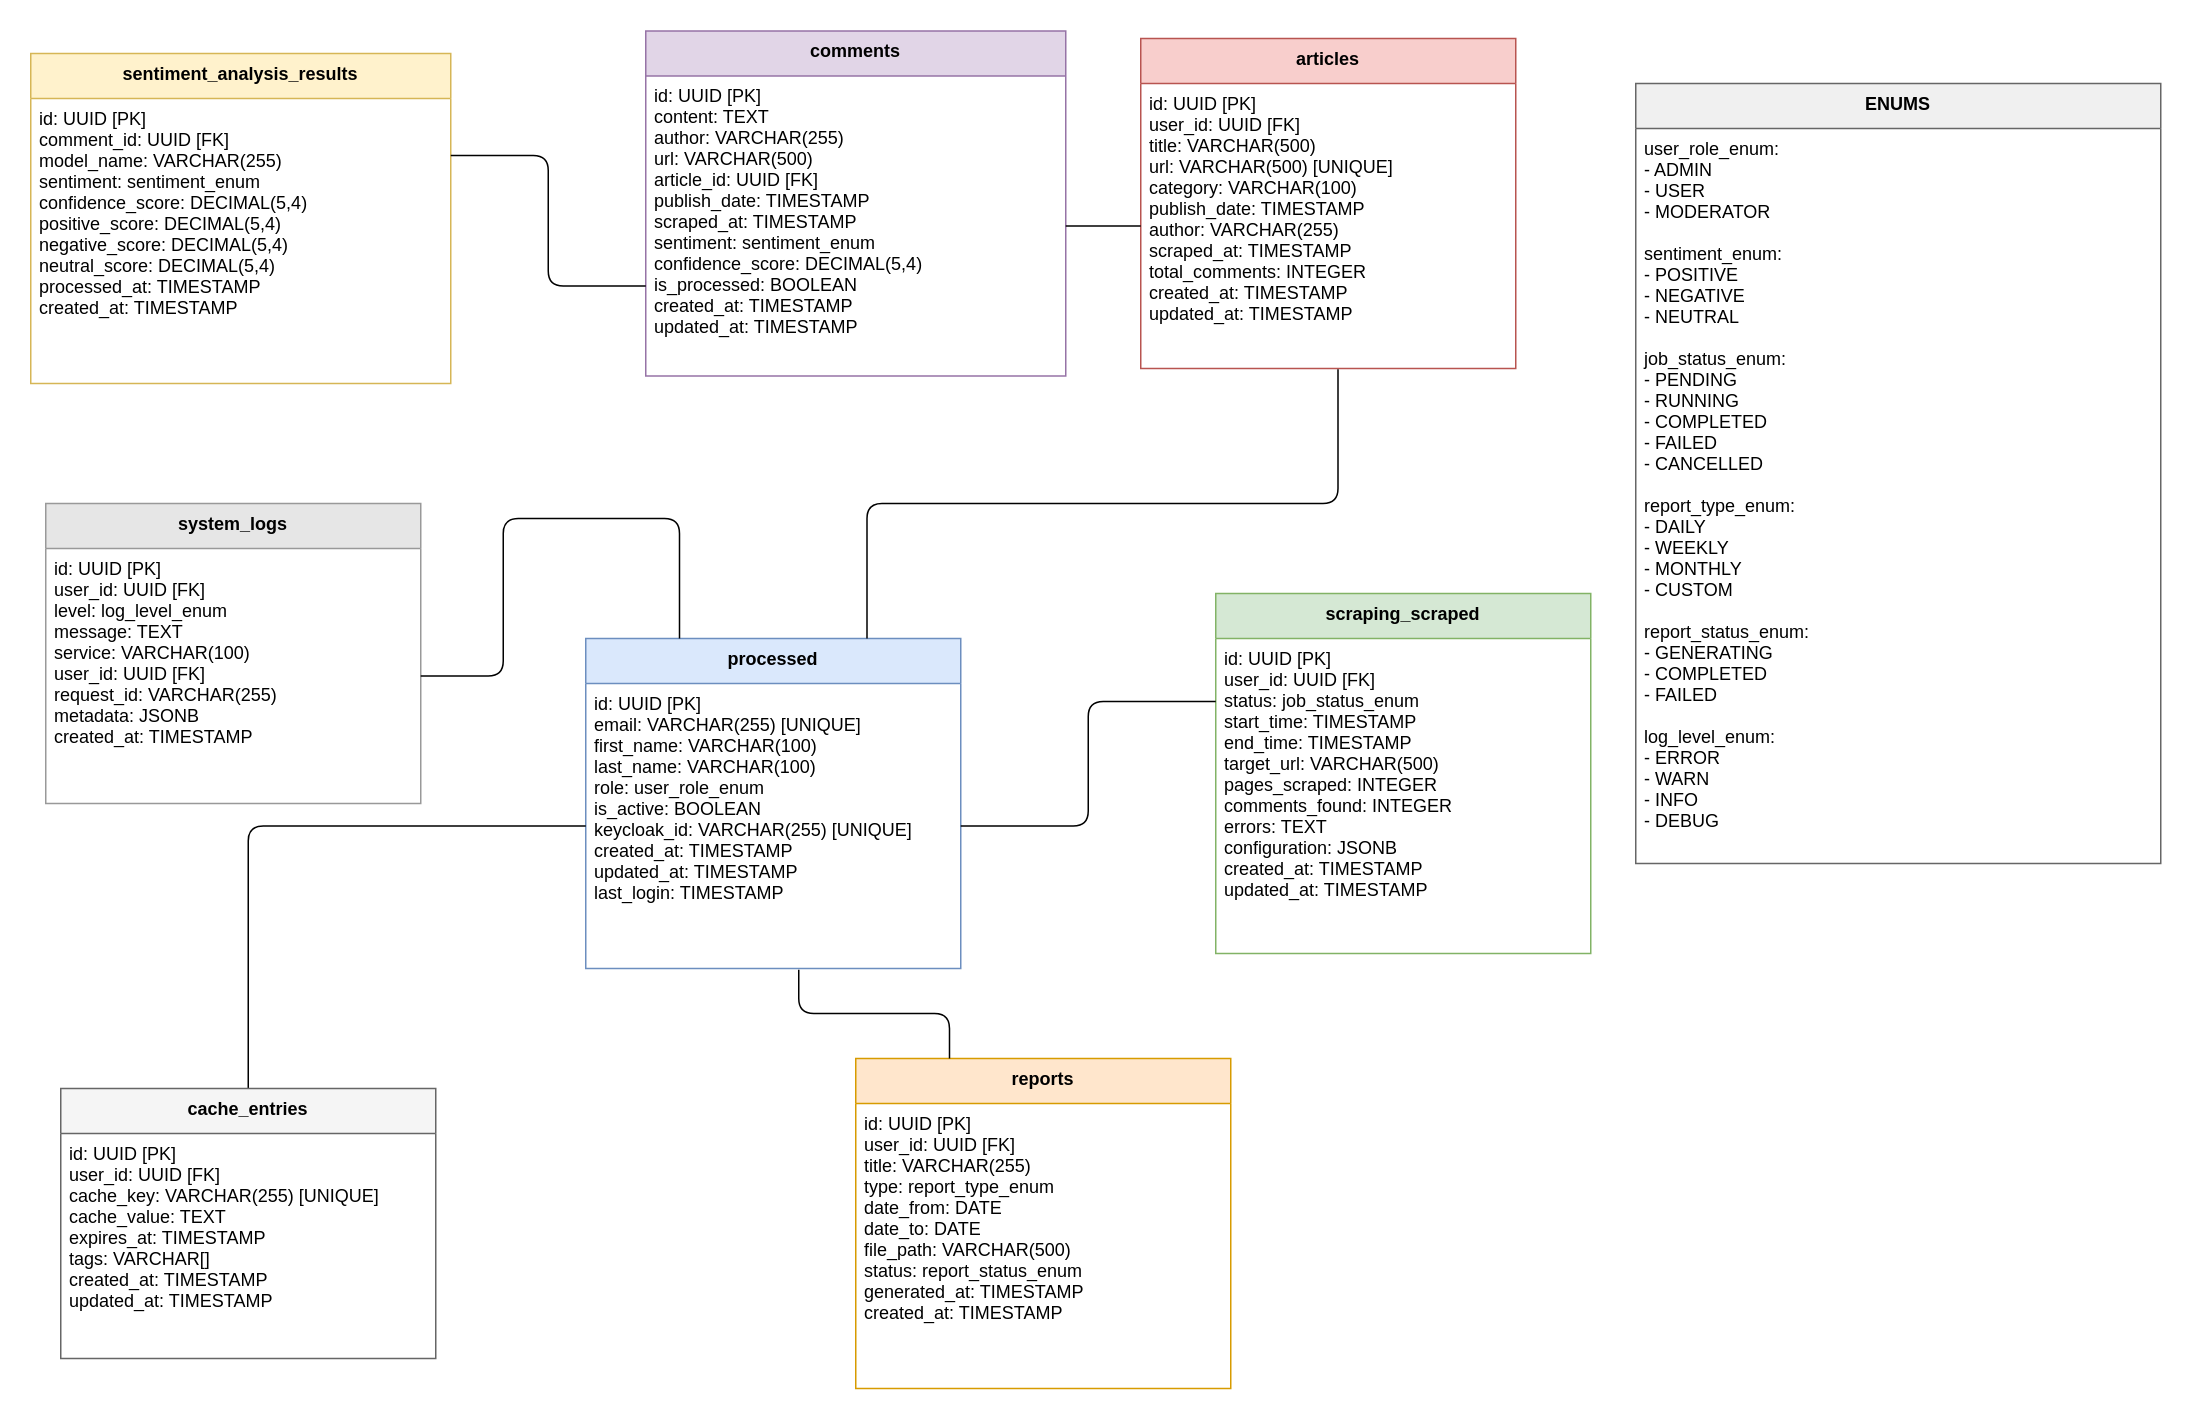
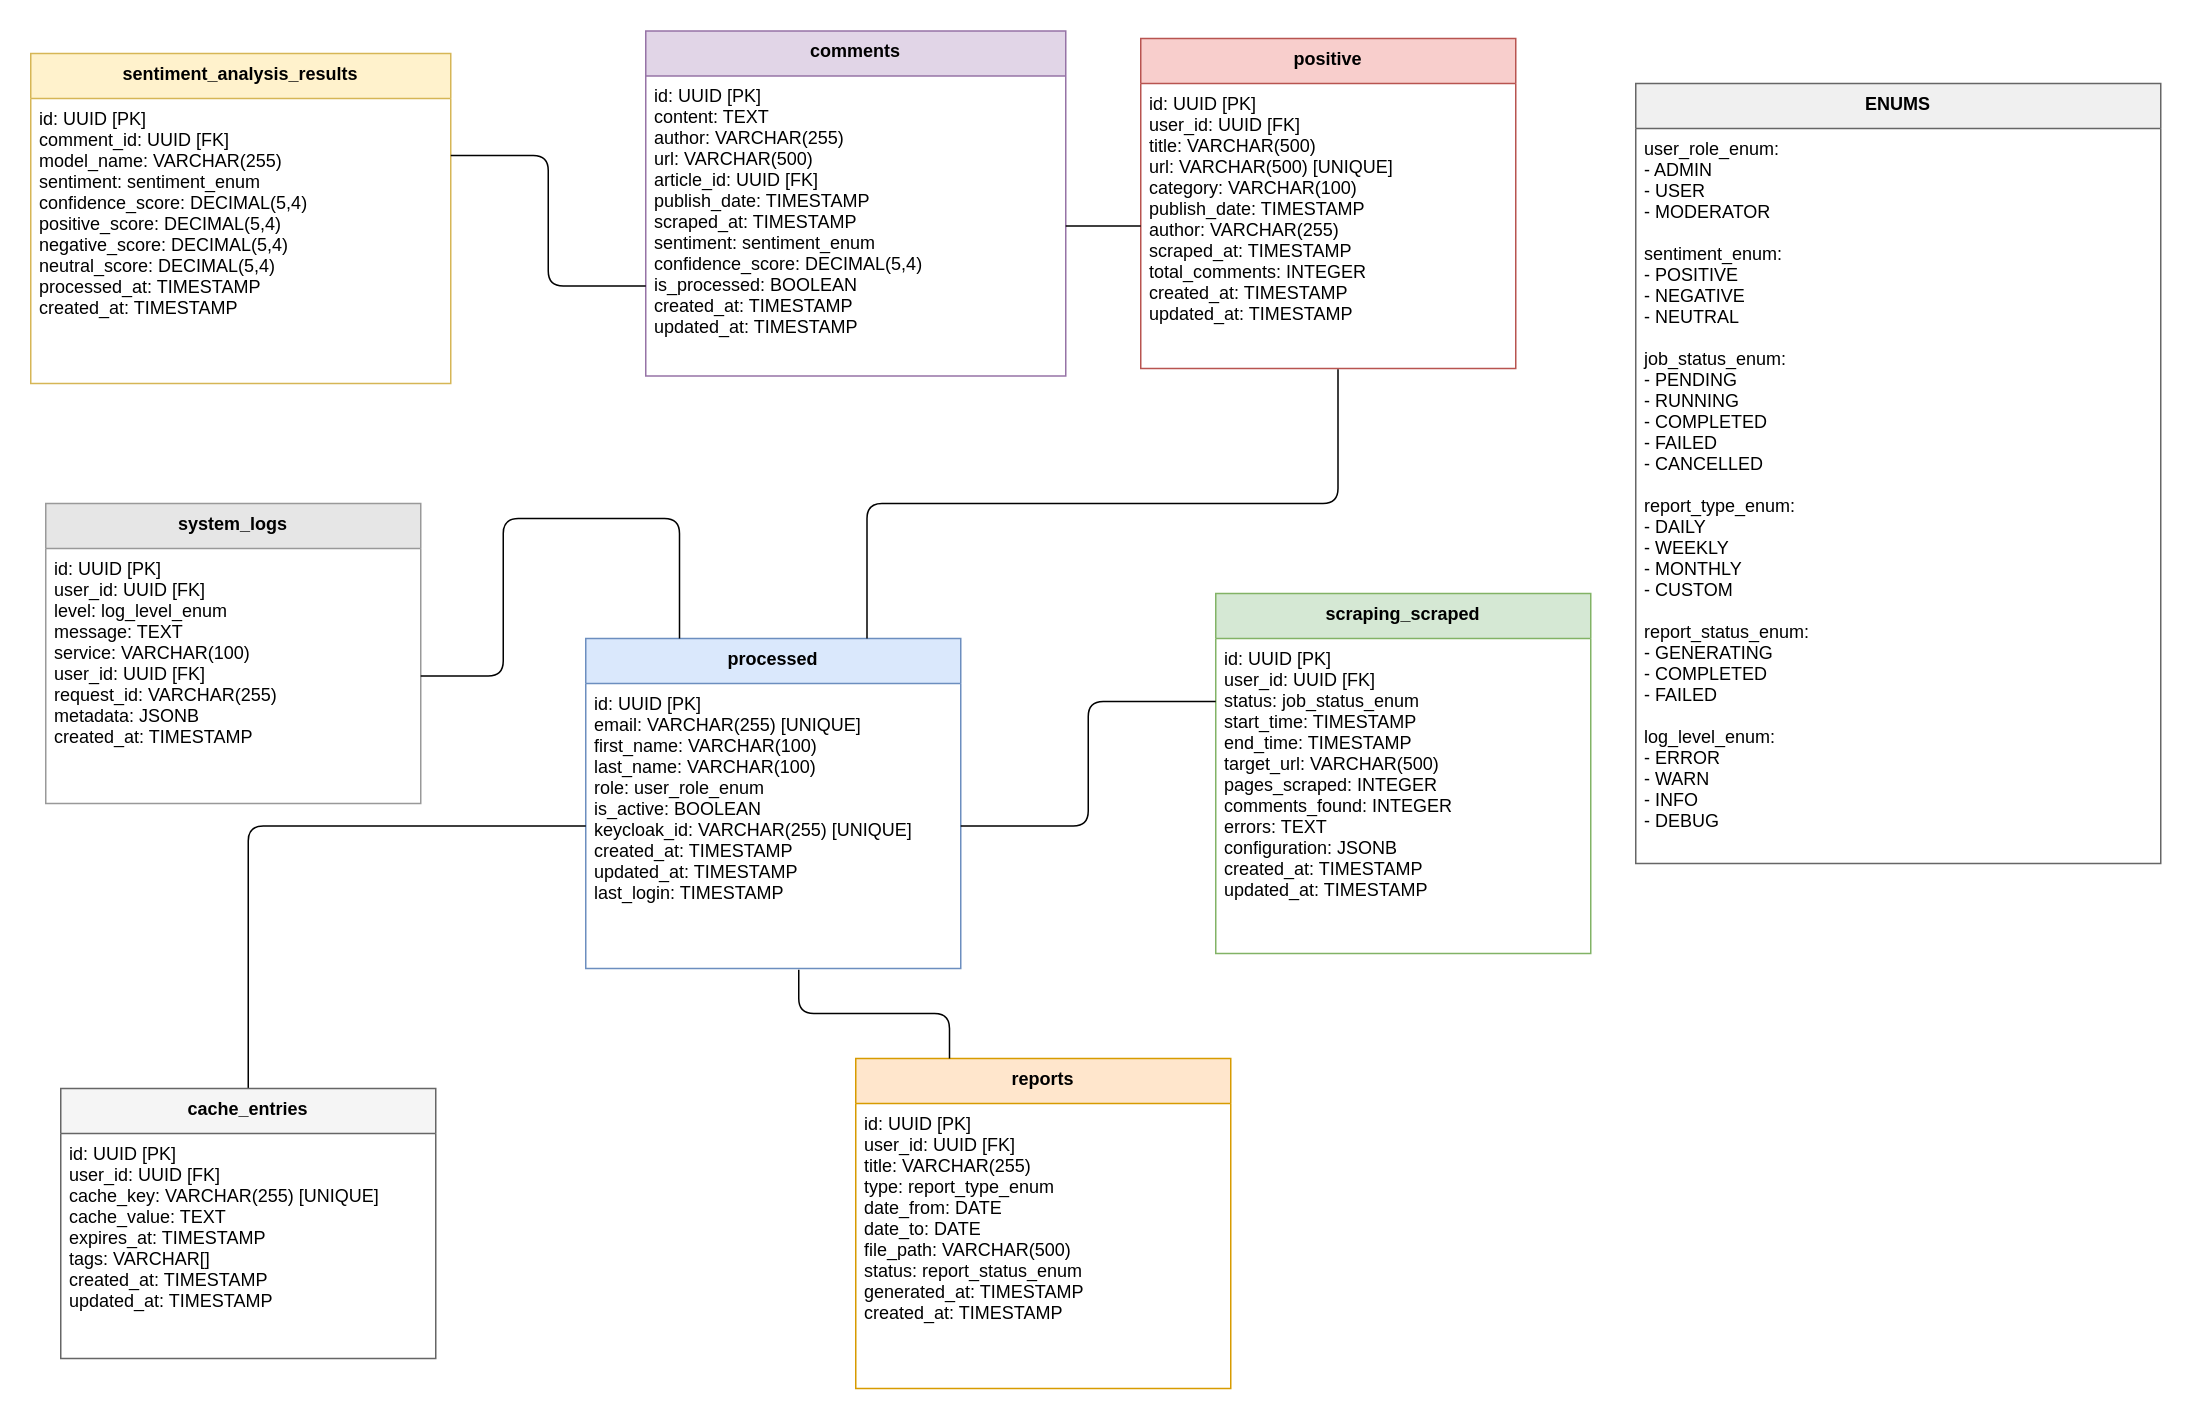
node "articles": label "articles" -> "positive"
